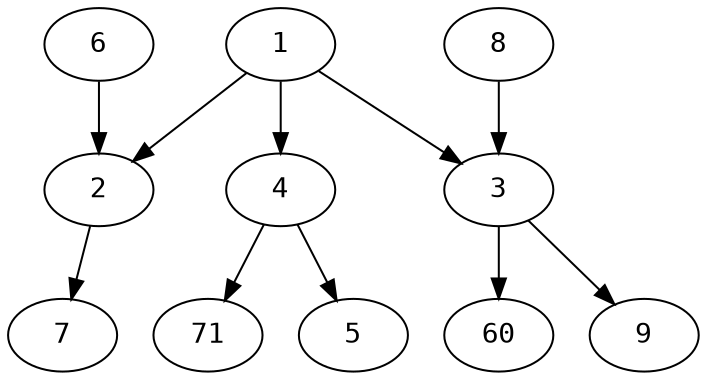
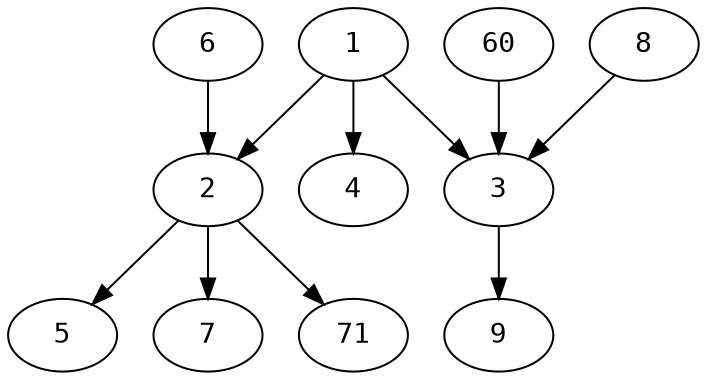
edge "4" -> "71": now "2" -> "71"
edge "4" -> "5": now "2" -> "5"
edge "3" -> "60": reversed
